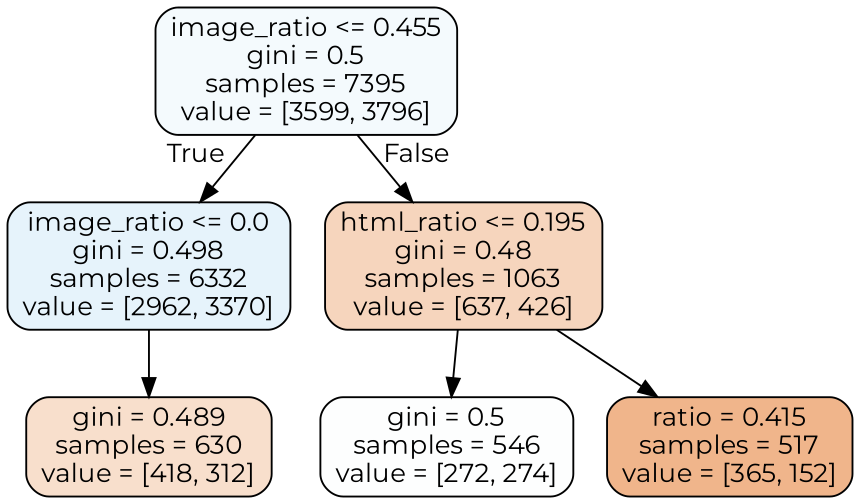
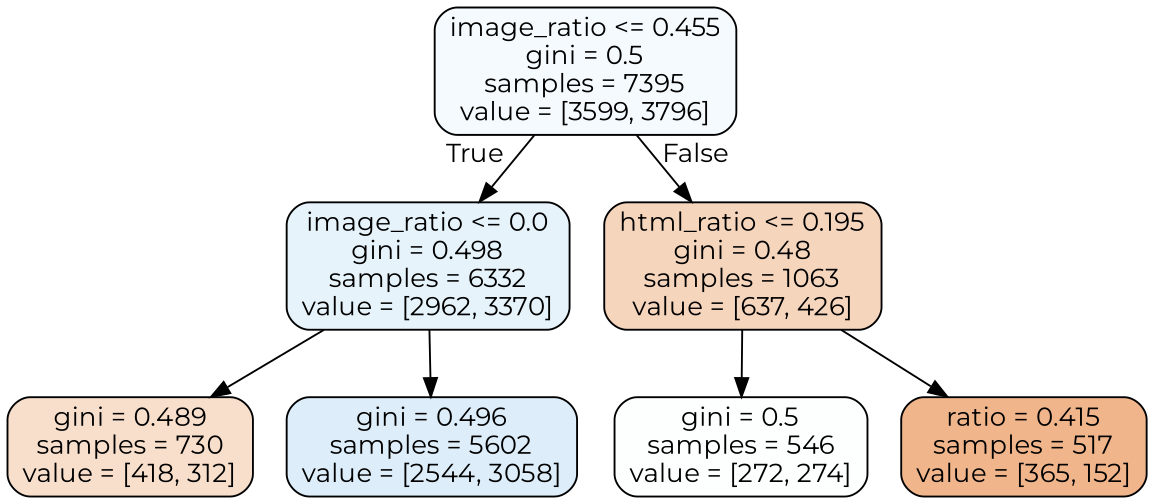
node "gini = 0.489 samples = 630 value = [418, 312]": label "gini = 0.489 samples = 630 value = [418, 312]" -> "gini = 0.489 samples = 730 value = [418, 312]"
node "gini = 0.496 samples = 5602 value = [2544, 3058]": added
